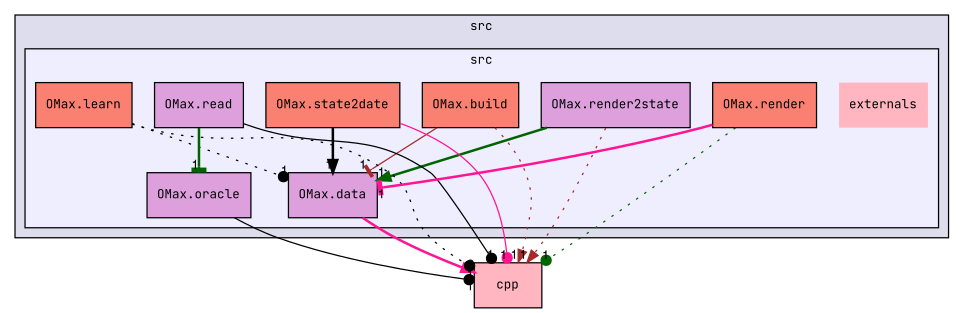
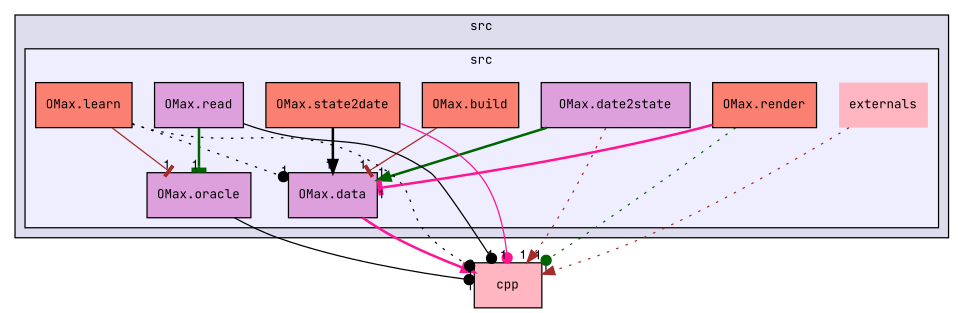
node "OMax.render2state": label "OMax.render2state" -> "OMax.date2state"
edge "OMax.learn" -> "OMax.oracle": added
edge "OMax.build" -> "cpp": now "externals" -> "cpp"
